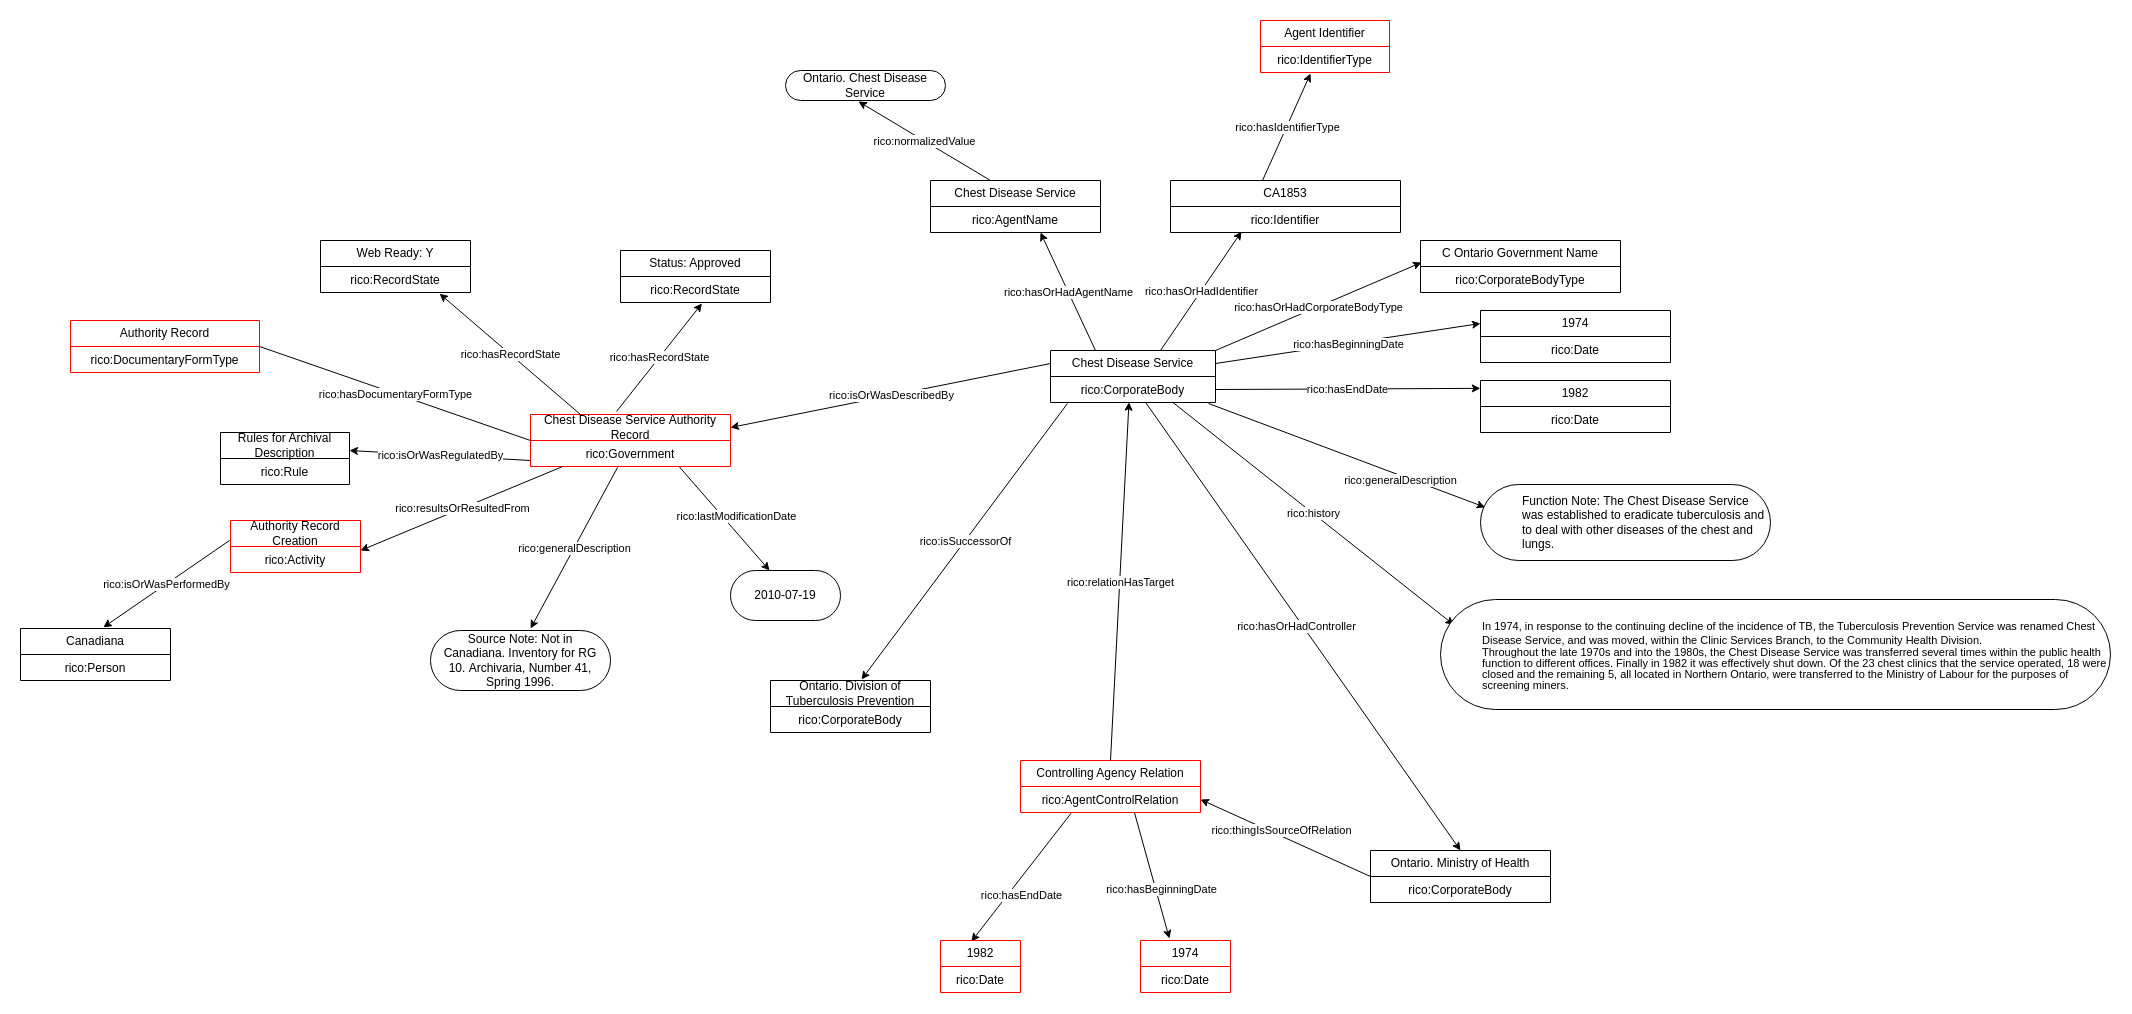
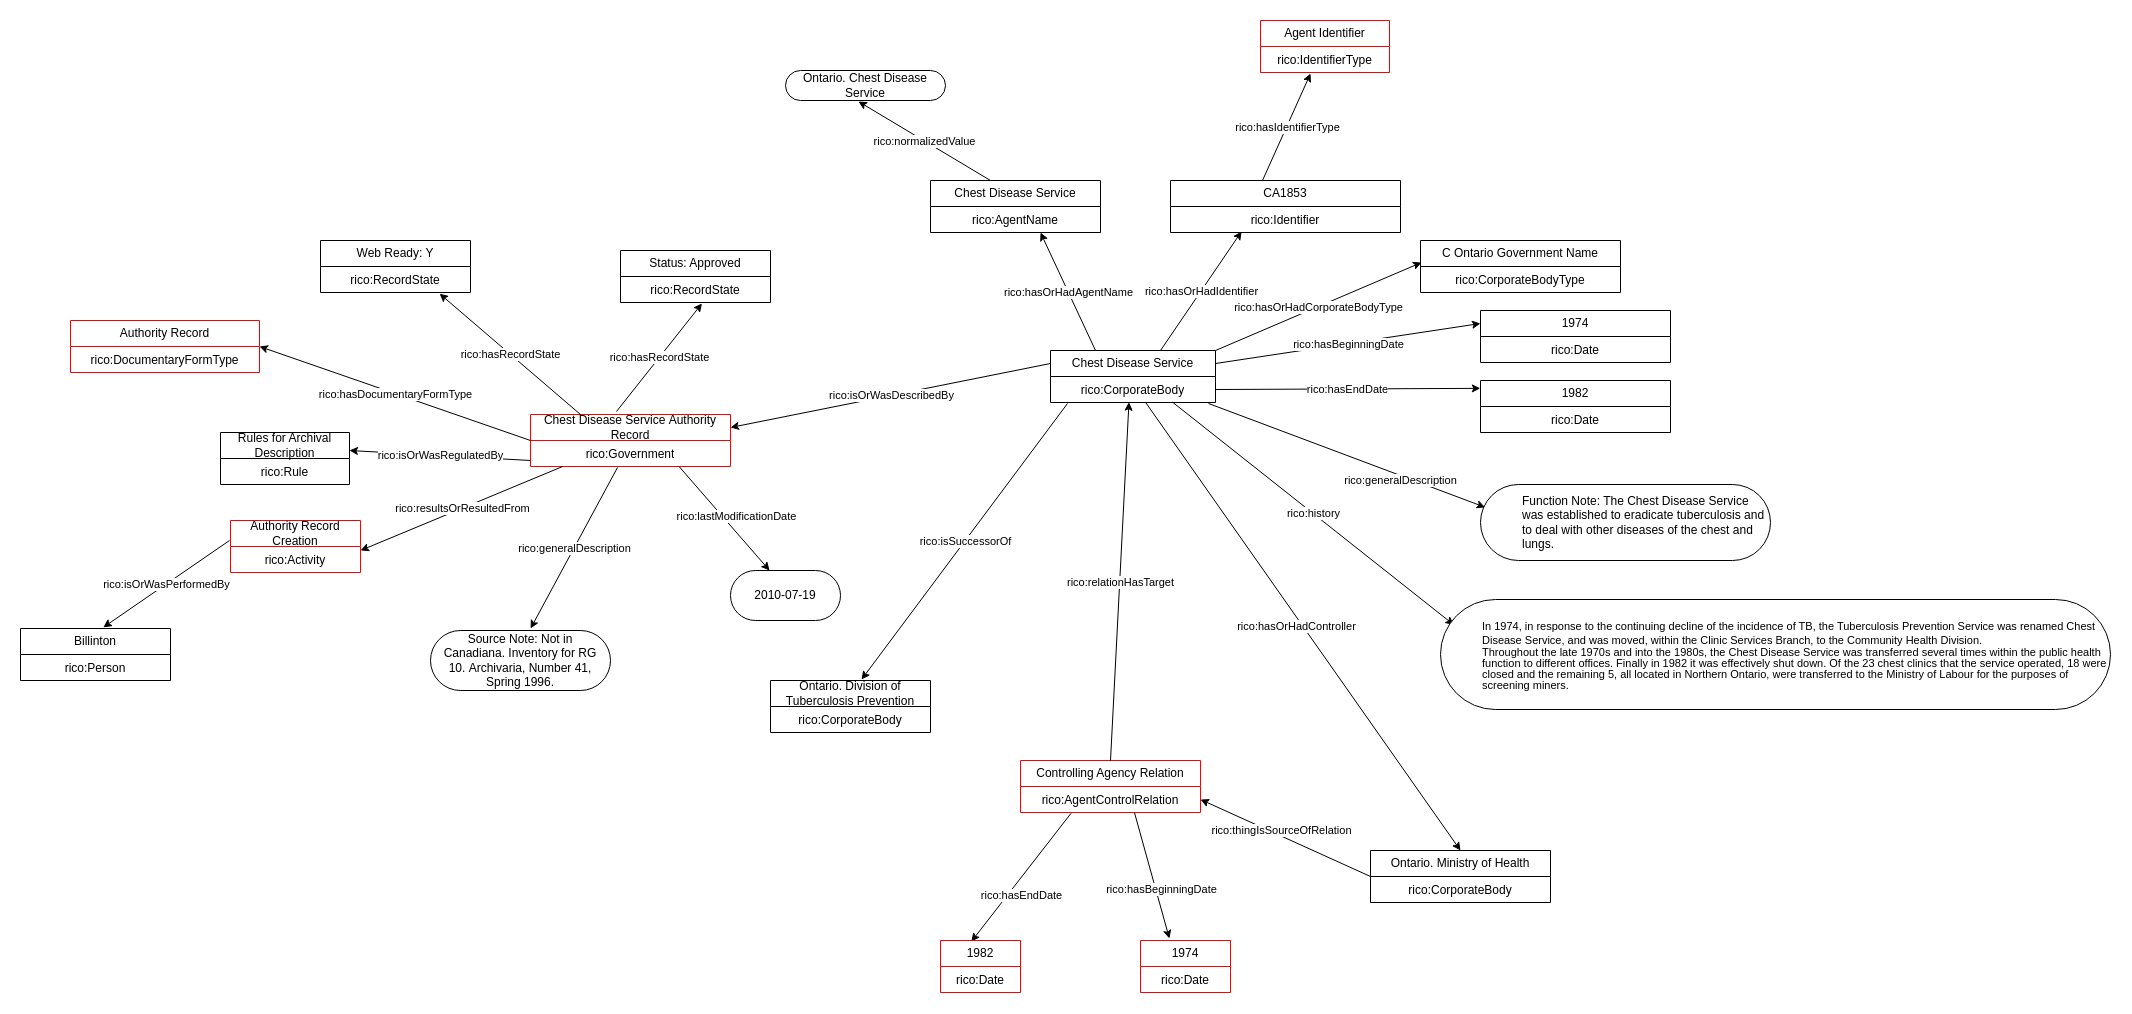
edge "Authority Record" -- "Chest Disease Service Authority Record": arrowhead none -> classic
node "Canadiana": label "Canadiana" -> "Billinton"
